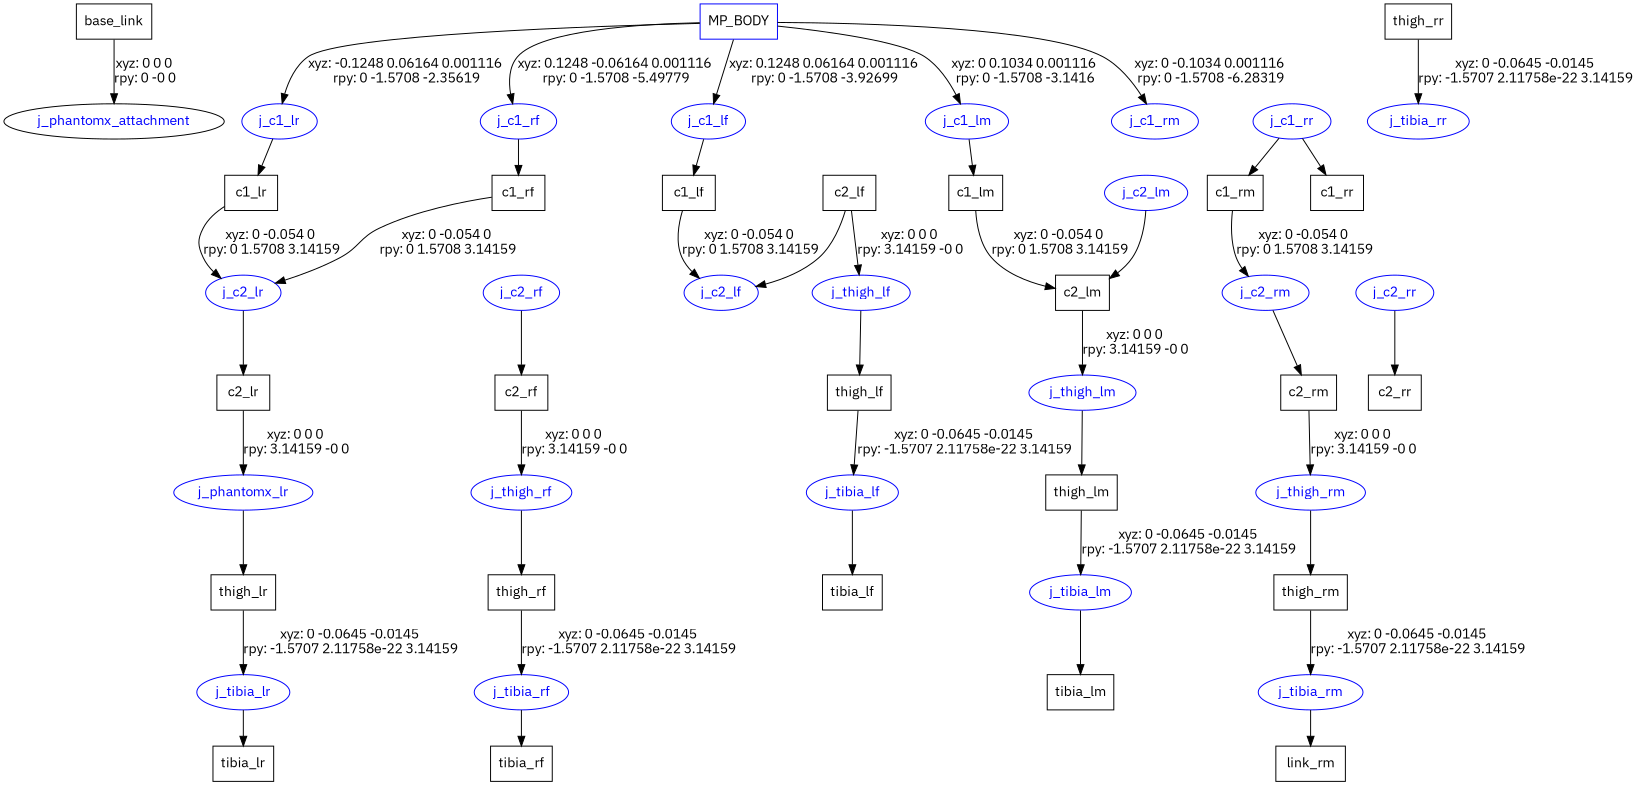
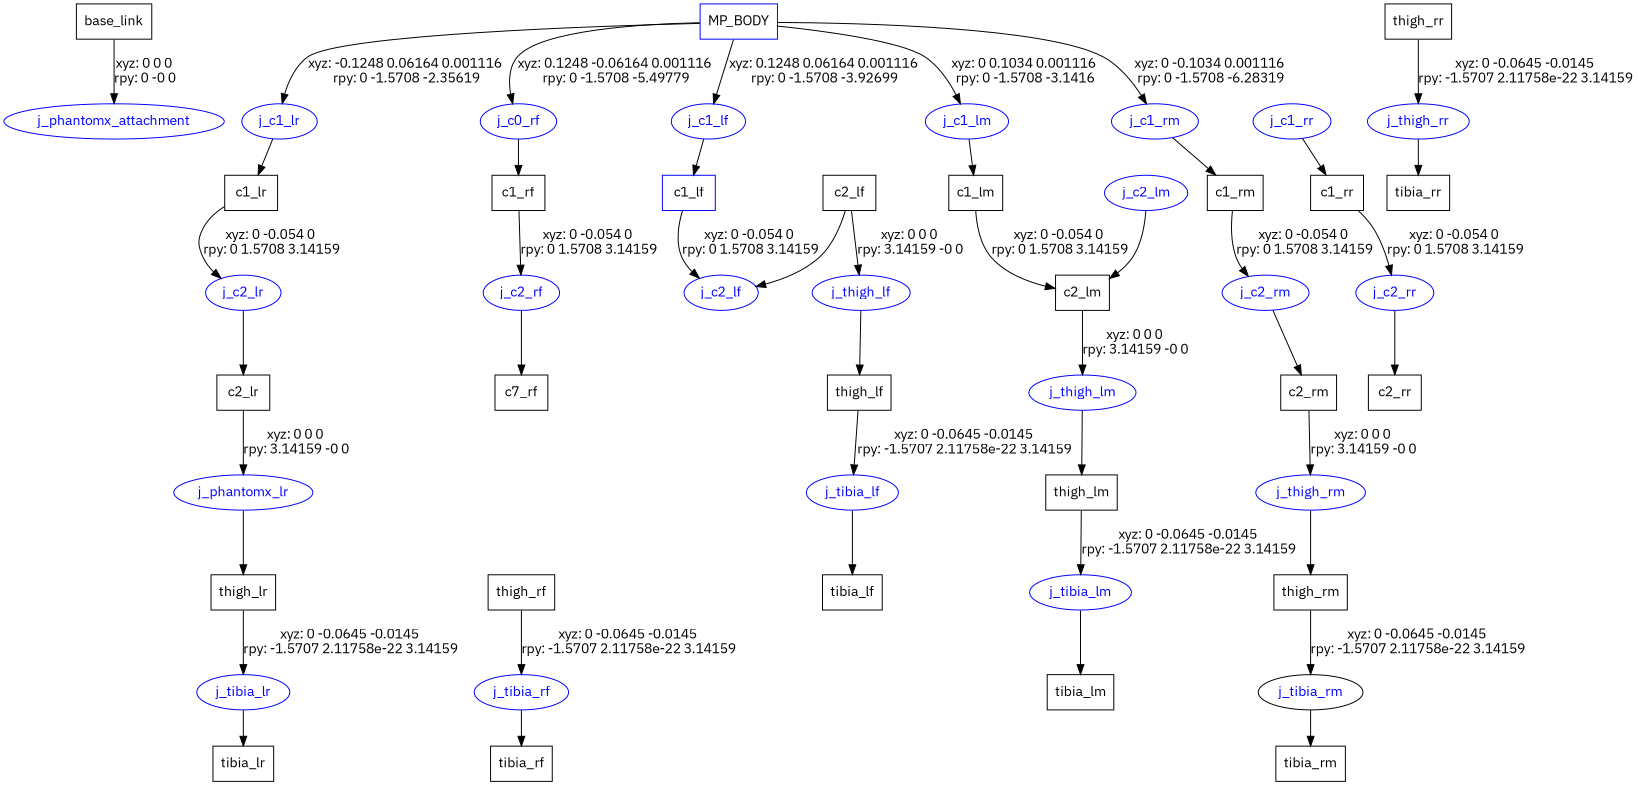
node "j_phantomx_attachment": color black -> blue
node "j_c1_rf": label "j_c1_rf" -> "j_c0_rf"
node "j_tibia_rr": label "j_tibia_rr" -> "j_thigh_rr"
edge "j_c1_rr" -> "c1_rm": now "j_c1_rm" -> "c1_rm"
node "c1_lf": color black -> blue
node "tibia_rr": added
edge "c1_rf" -> "j_c2_lr": now "c1_rf" -> "j_c2_rf"
edge "c1_rr" -> "j_c2_rr": added, label "xyz: 0 -0.054 0 rpy: 0 1.5708 3.14159"
node "c2_rf": label "c2_rf" -> "c7_rf"
node "j_thigh_rf": removed
node "j_tibia_rm": color blue -> black
node "link_rm": label "link_rm" -> "tibia_rm"
